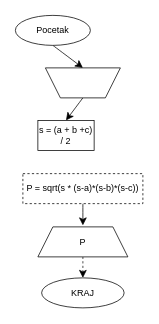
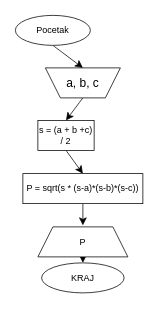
node "a, b, c": added
edge "s = (a + b +c) / 2" -> "P = sqrt(s * (s-a)*(s-b)*(s-c))": added
node "P = sqrt(s * (s-a)*(s-b)*(s-c))": style dashed -> solid
node "KRAJ": moved (83, 293) -> (83, 278)
